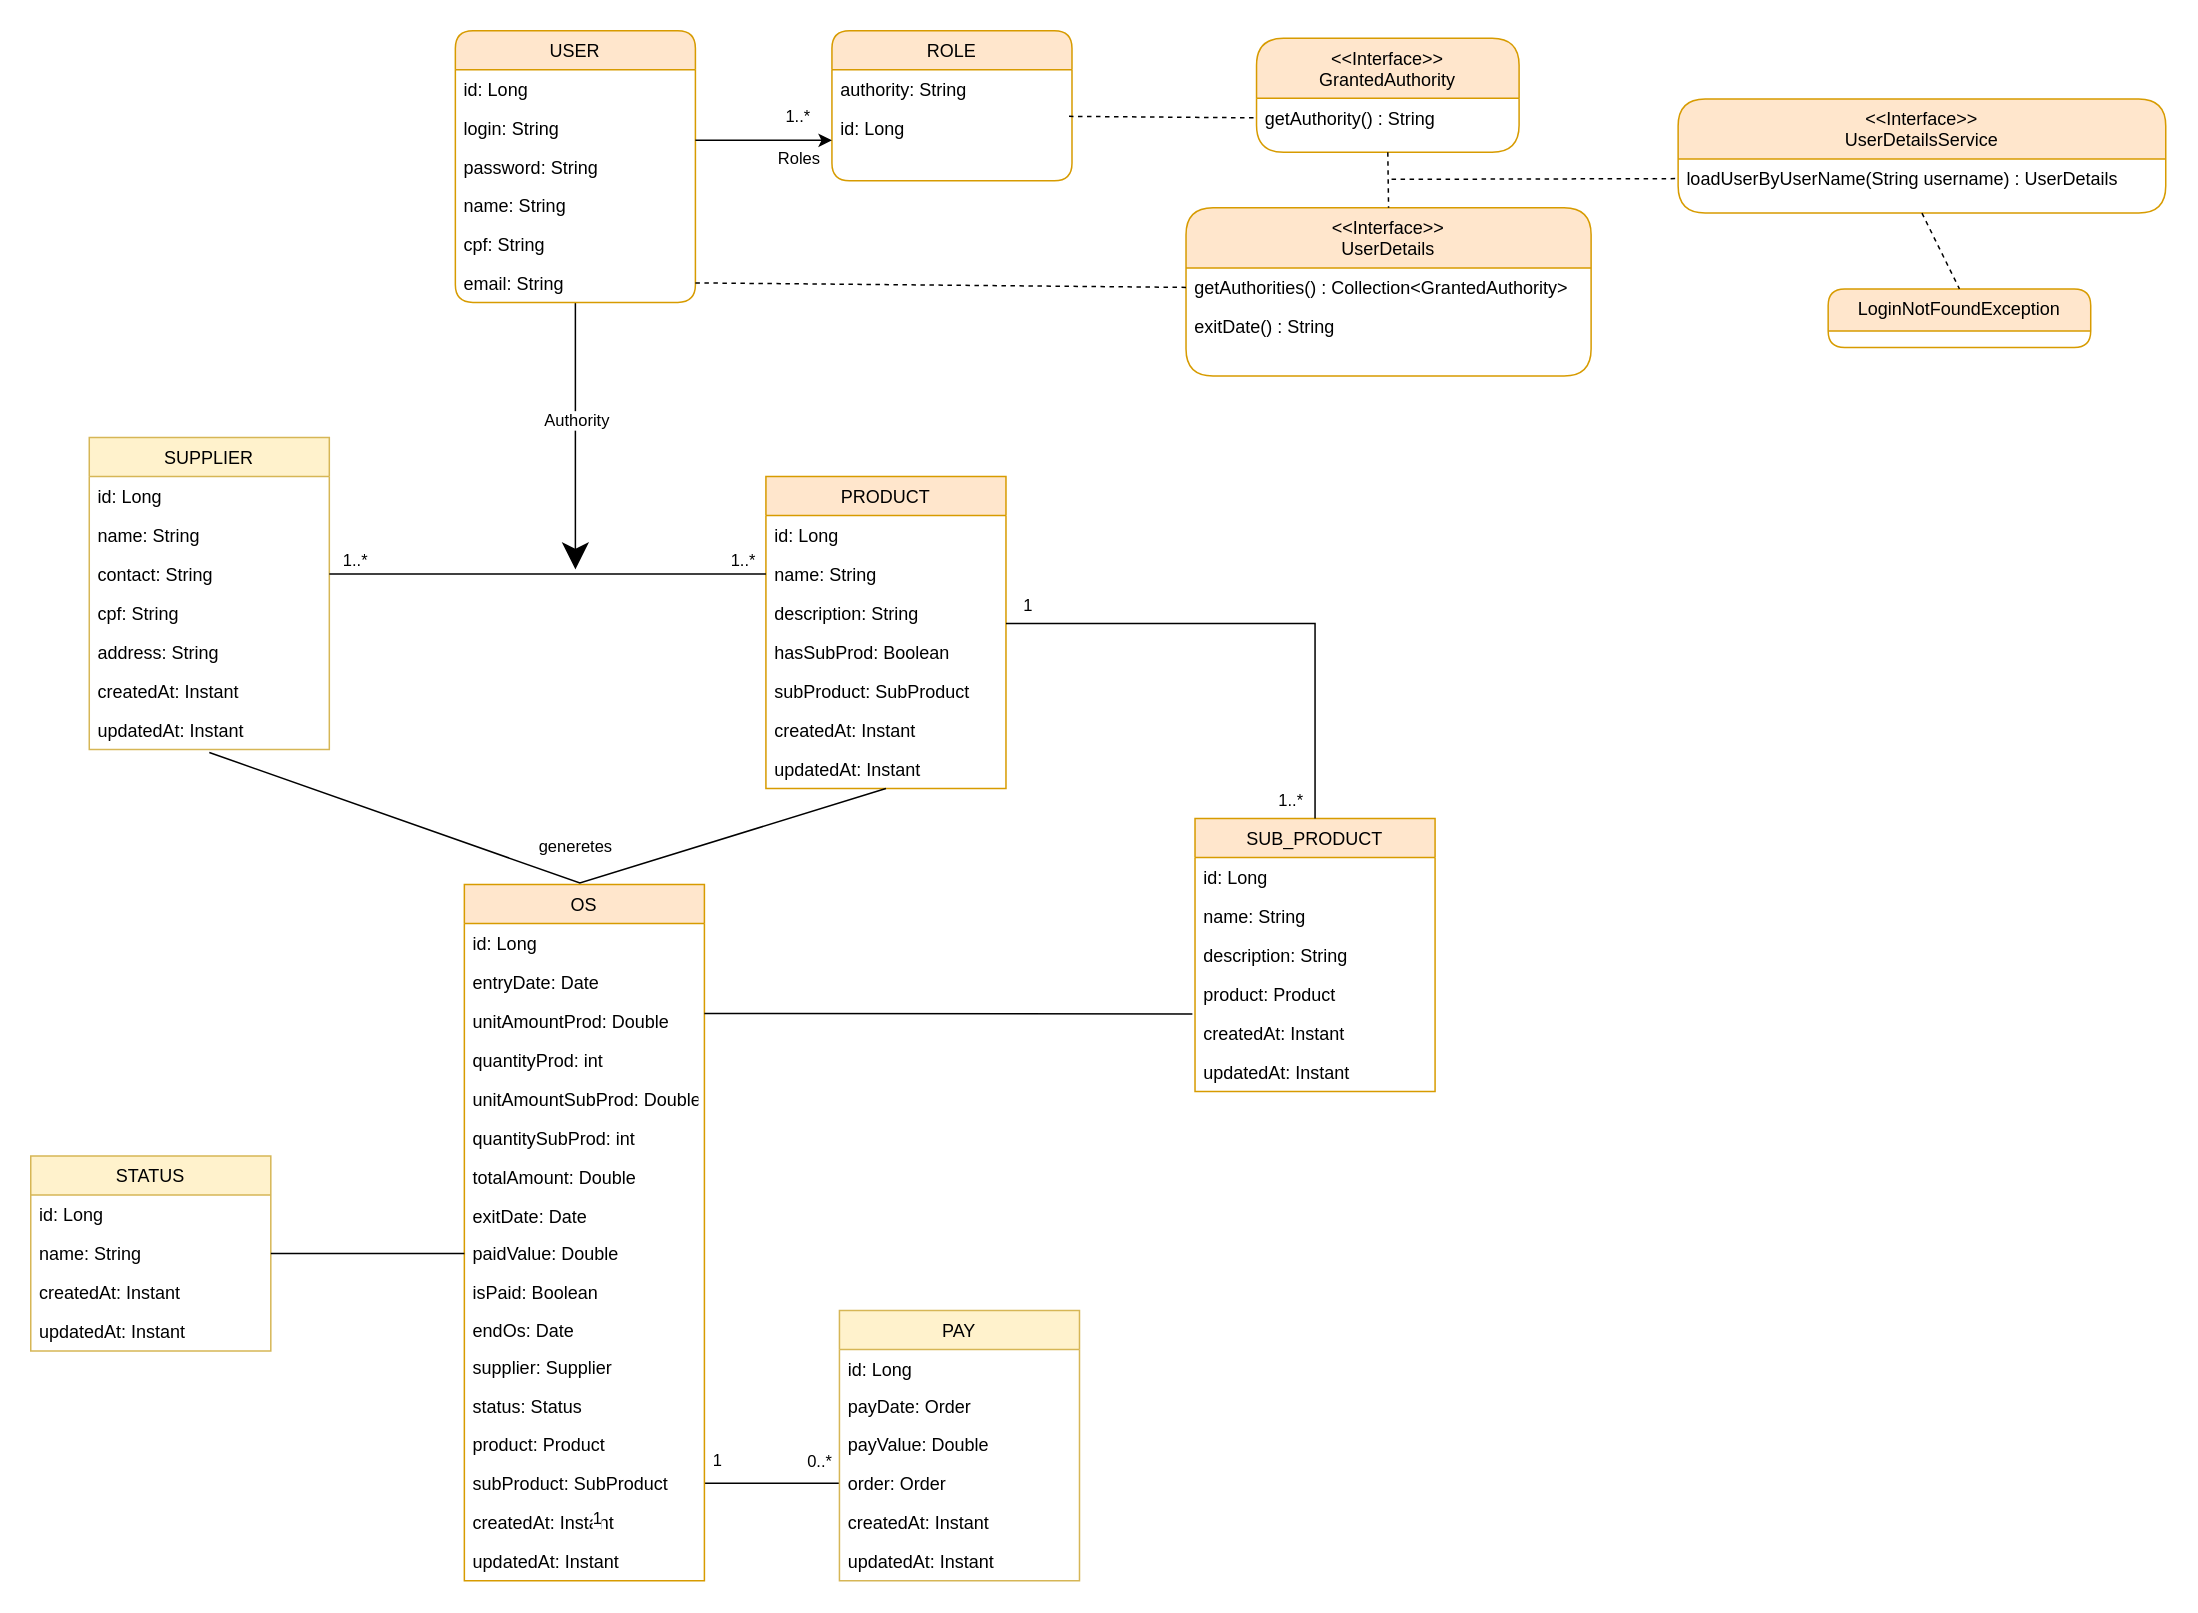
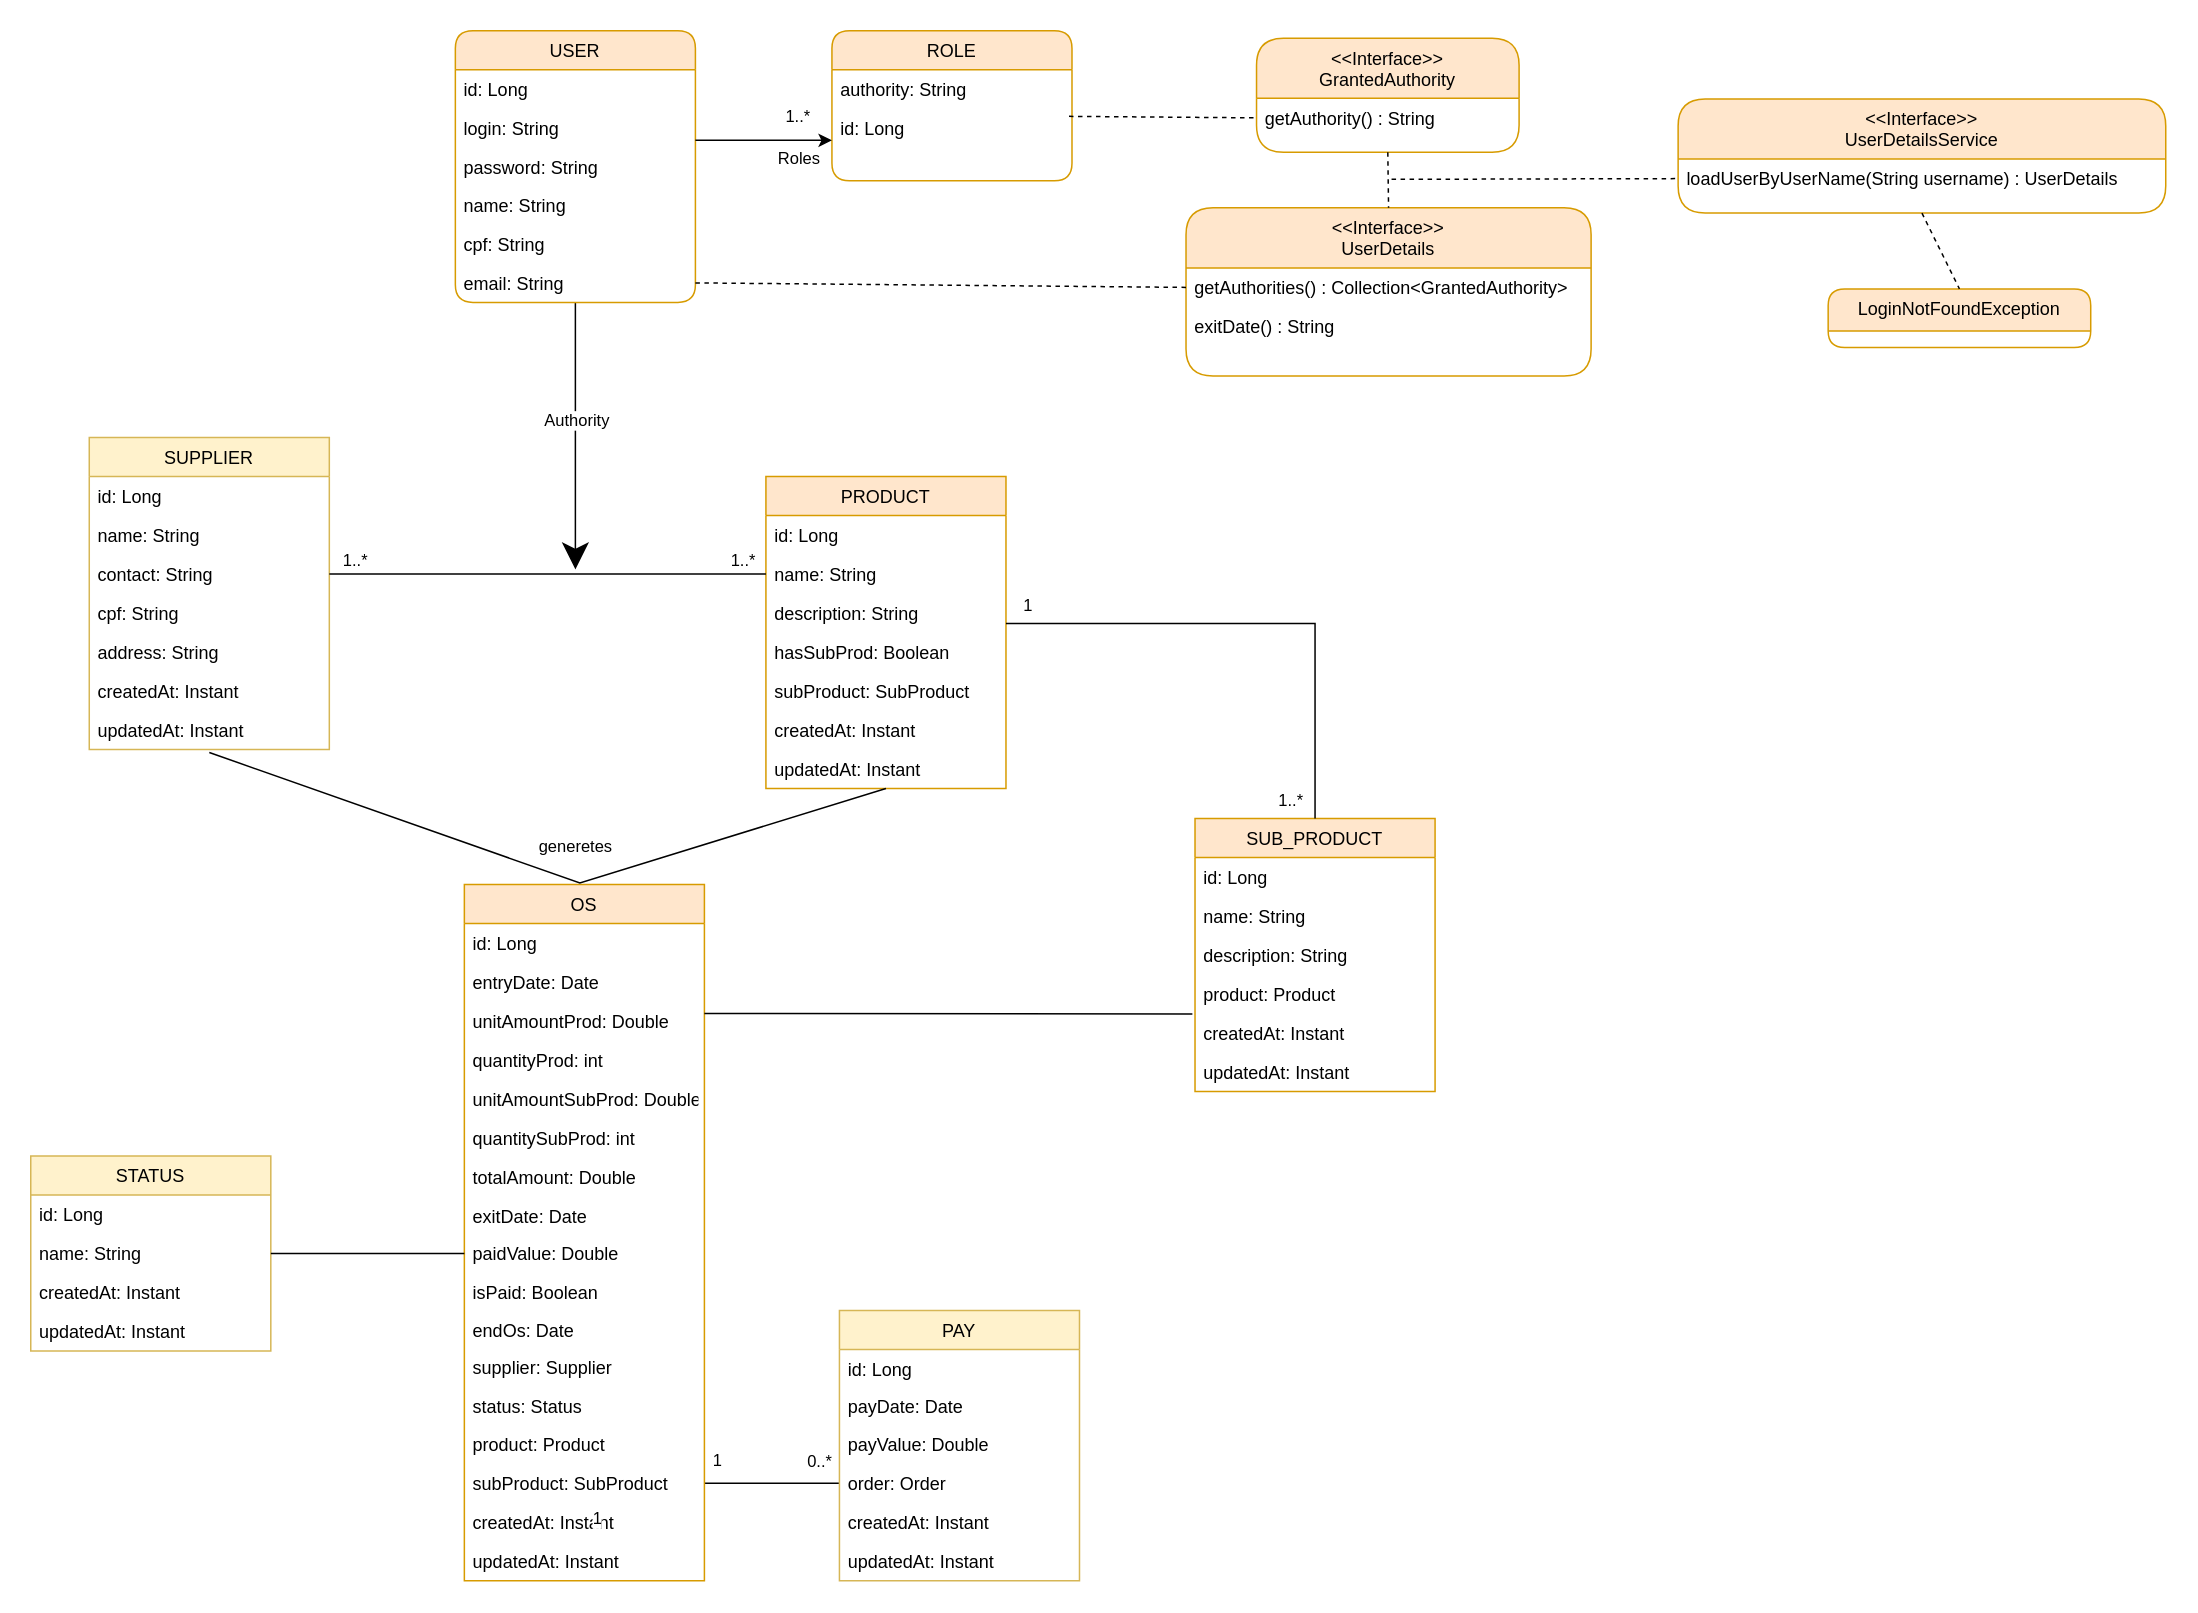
node "payDate: Order": label "payDate: Order" -> "payDate: Date"
